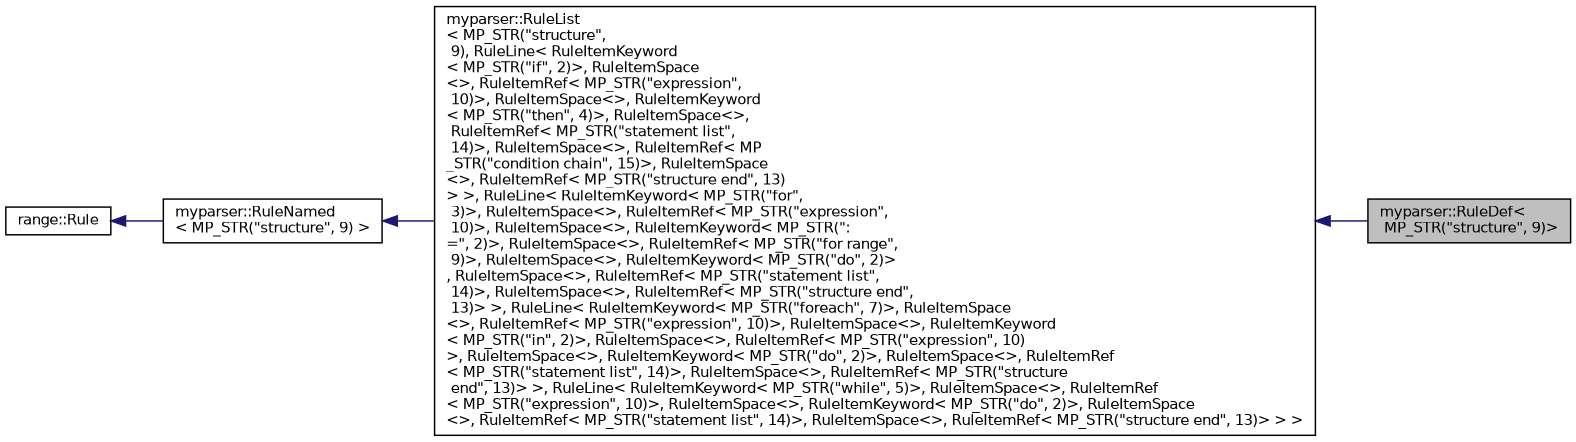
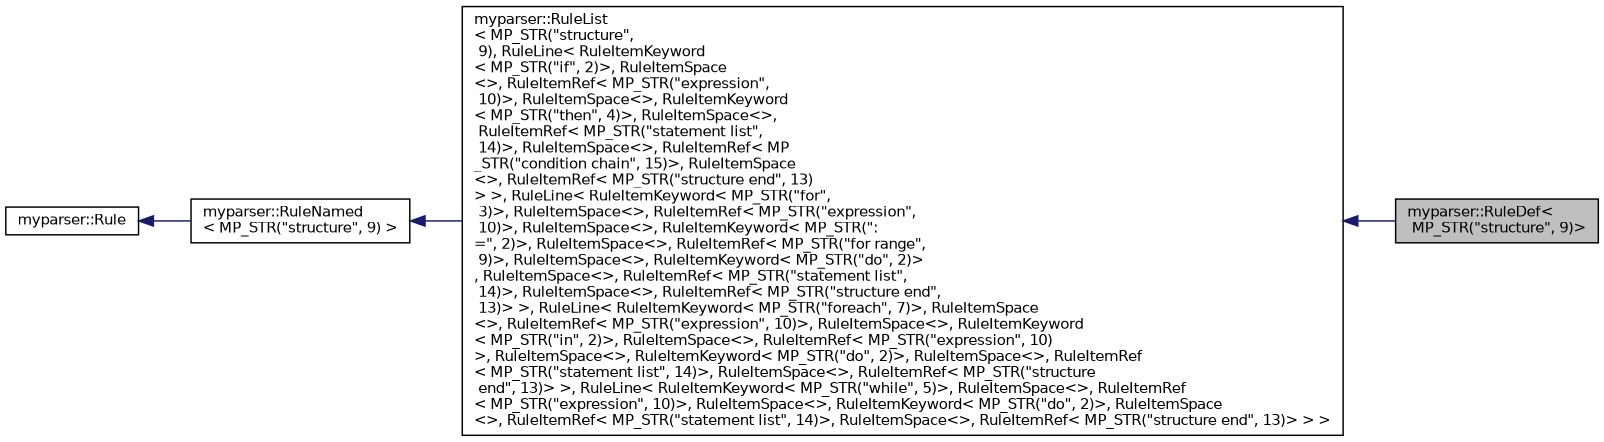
node "range::Rule": label "range::Rule" -> "myparser::Rule"
